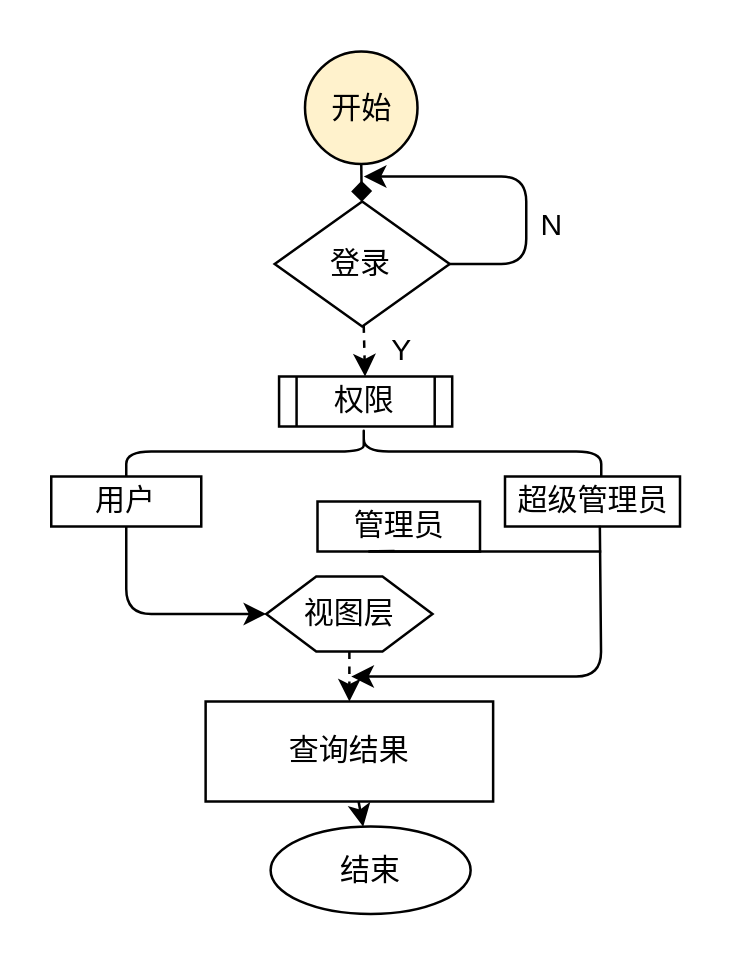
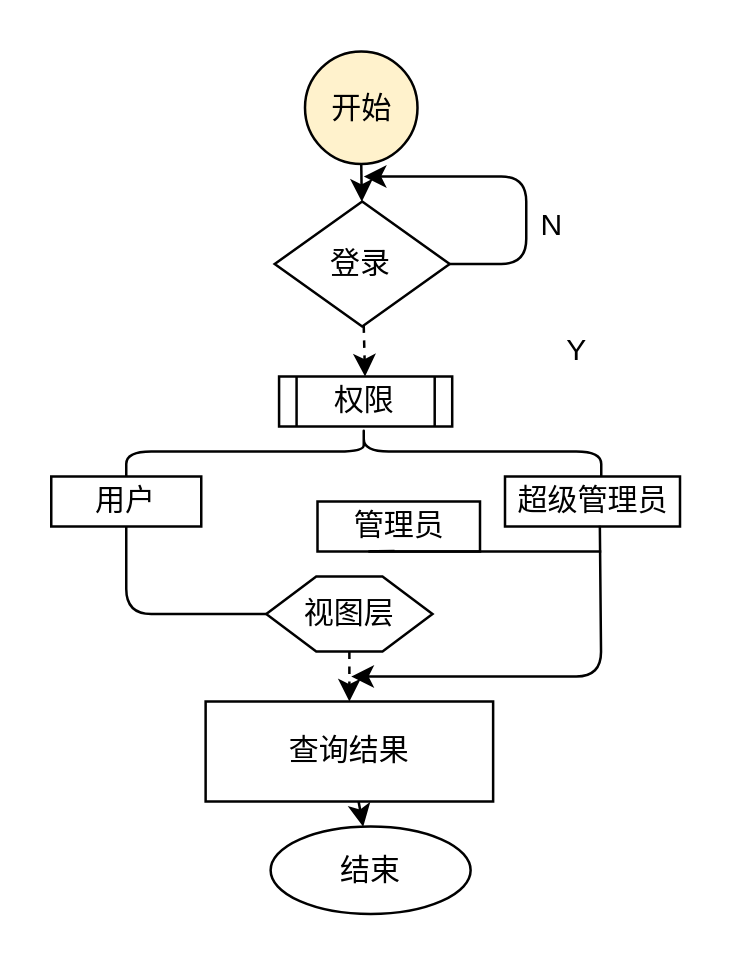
edge "开始" -> "登录": arrowhead diamond -> classic
node "Y": moved (401, 351) -> (576, 351)
edge "用户" -> "视图层": arrowhead classic -> none
